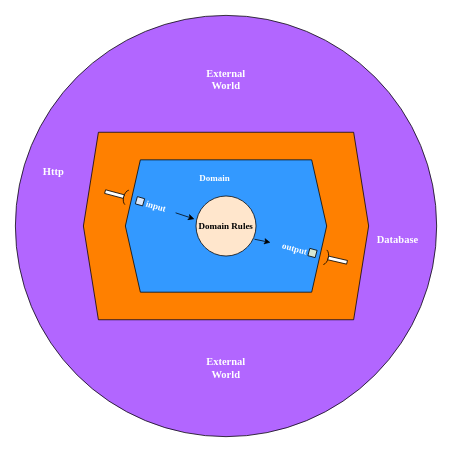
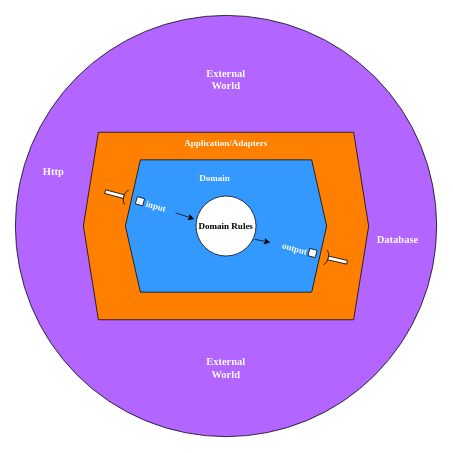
node "Application/Adapters": added
node "input": fillcolor #dae8fc -> #ffffff
node "Domain Rules": fillcolor #ffe6cc -> #ffffff
node "output": fillcolor #d5e8d4 -> #ffffff
